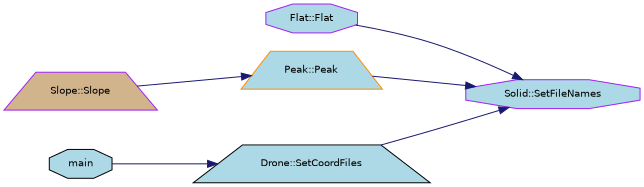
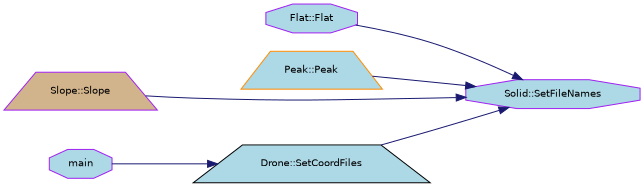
edge "Slope::Slope" -> "Peak::Peak": now "Slope::Slope" -> "Solid::SetFileNames"
node "main": color black -> purple
